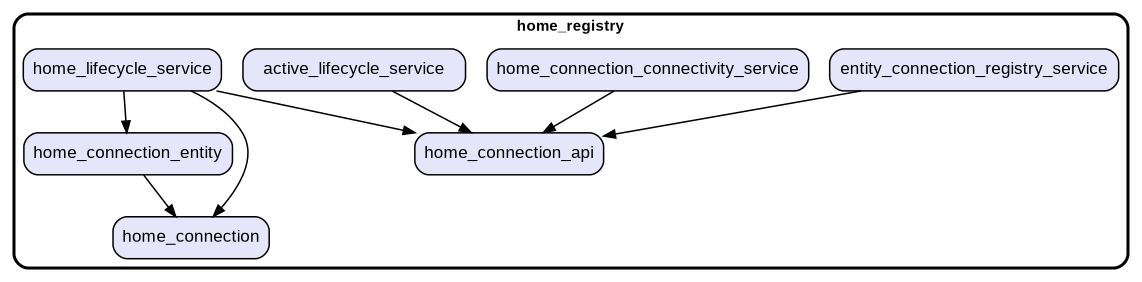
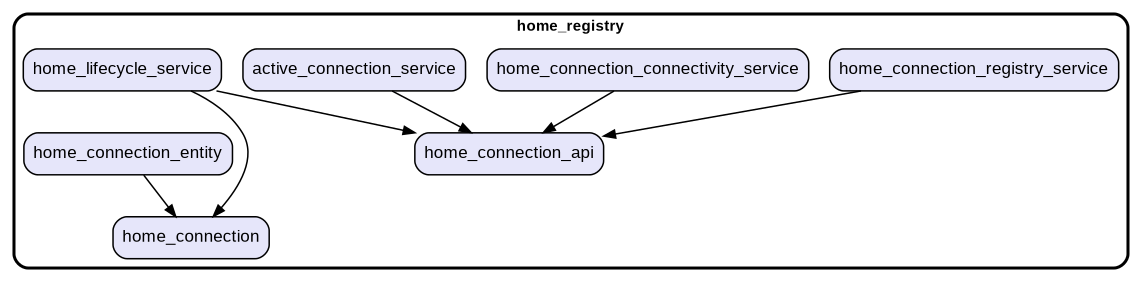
node "active_lifecycle_service": label "active_lifecycle_service" -> "active_connection_service"
node "entity_connection_registry_service": label "entity_connection_registry_service" -> "home_connection_registry_service"
edge "home_lifecycle_service" -> "home_connection_entity": removed
